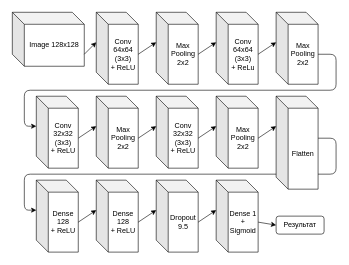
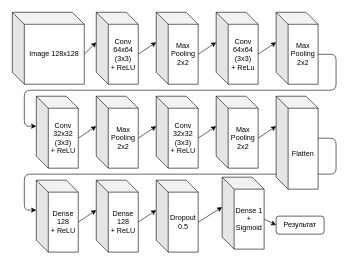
node "Image 128x128": size 72x54 -> 72x72
node "Dense 1 + Sigmoid": moved (237, 216) -> (243, 213)
node "Dropout 9.5": label "Dropout 9.5" -> "Dropout 0.5"
